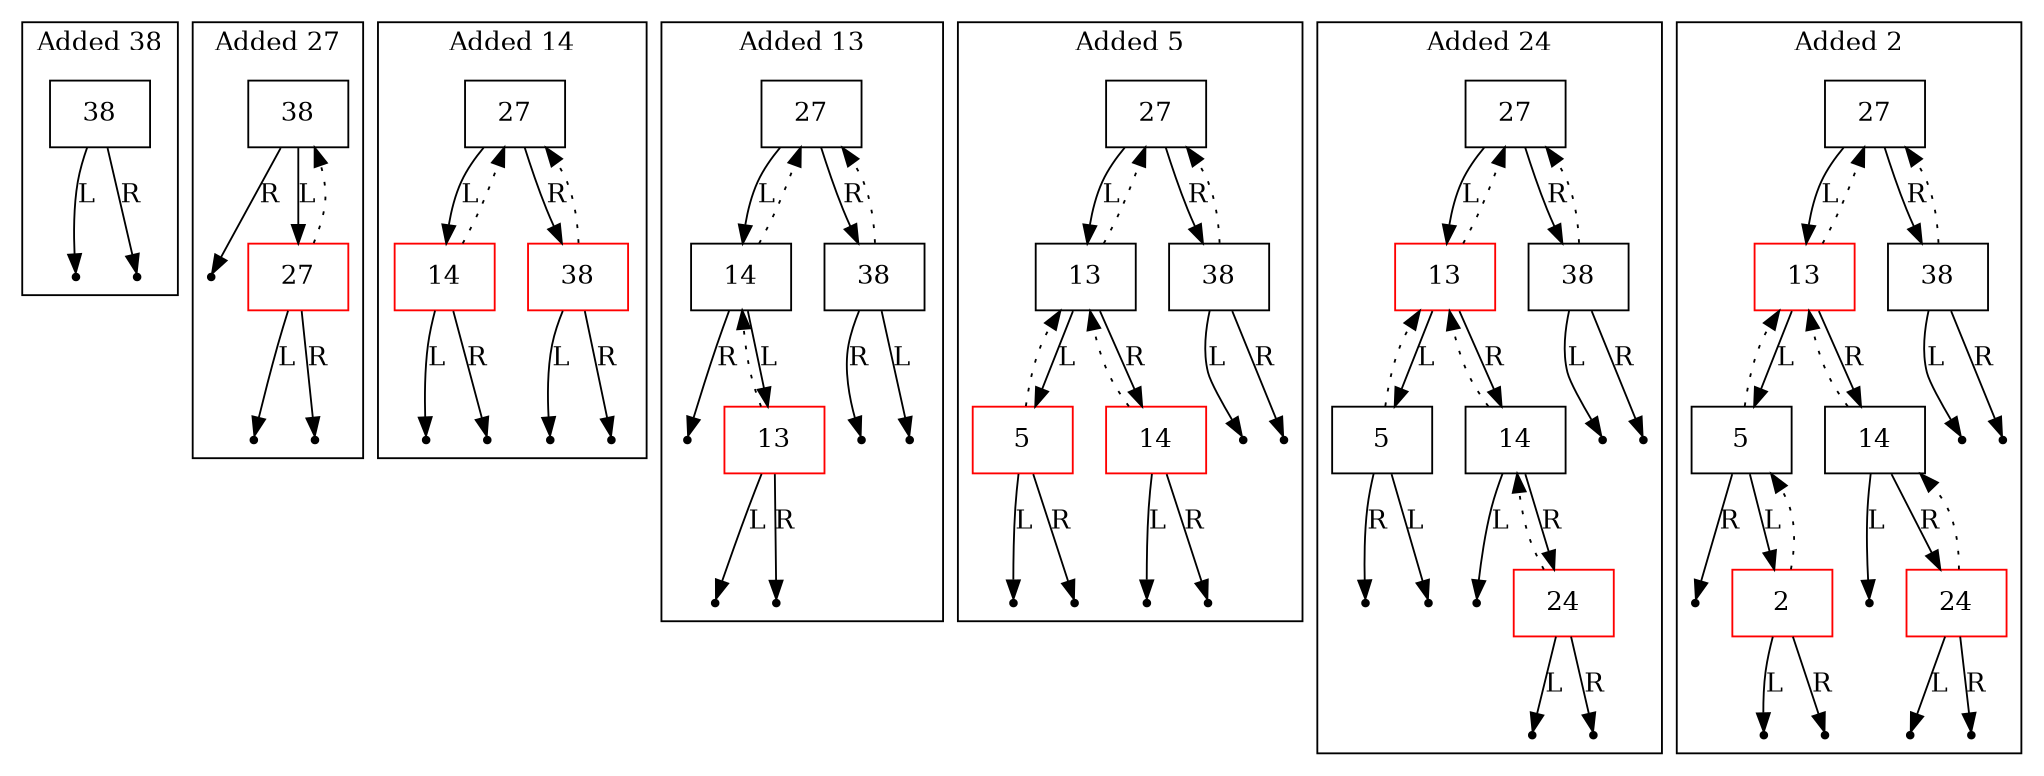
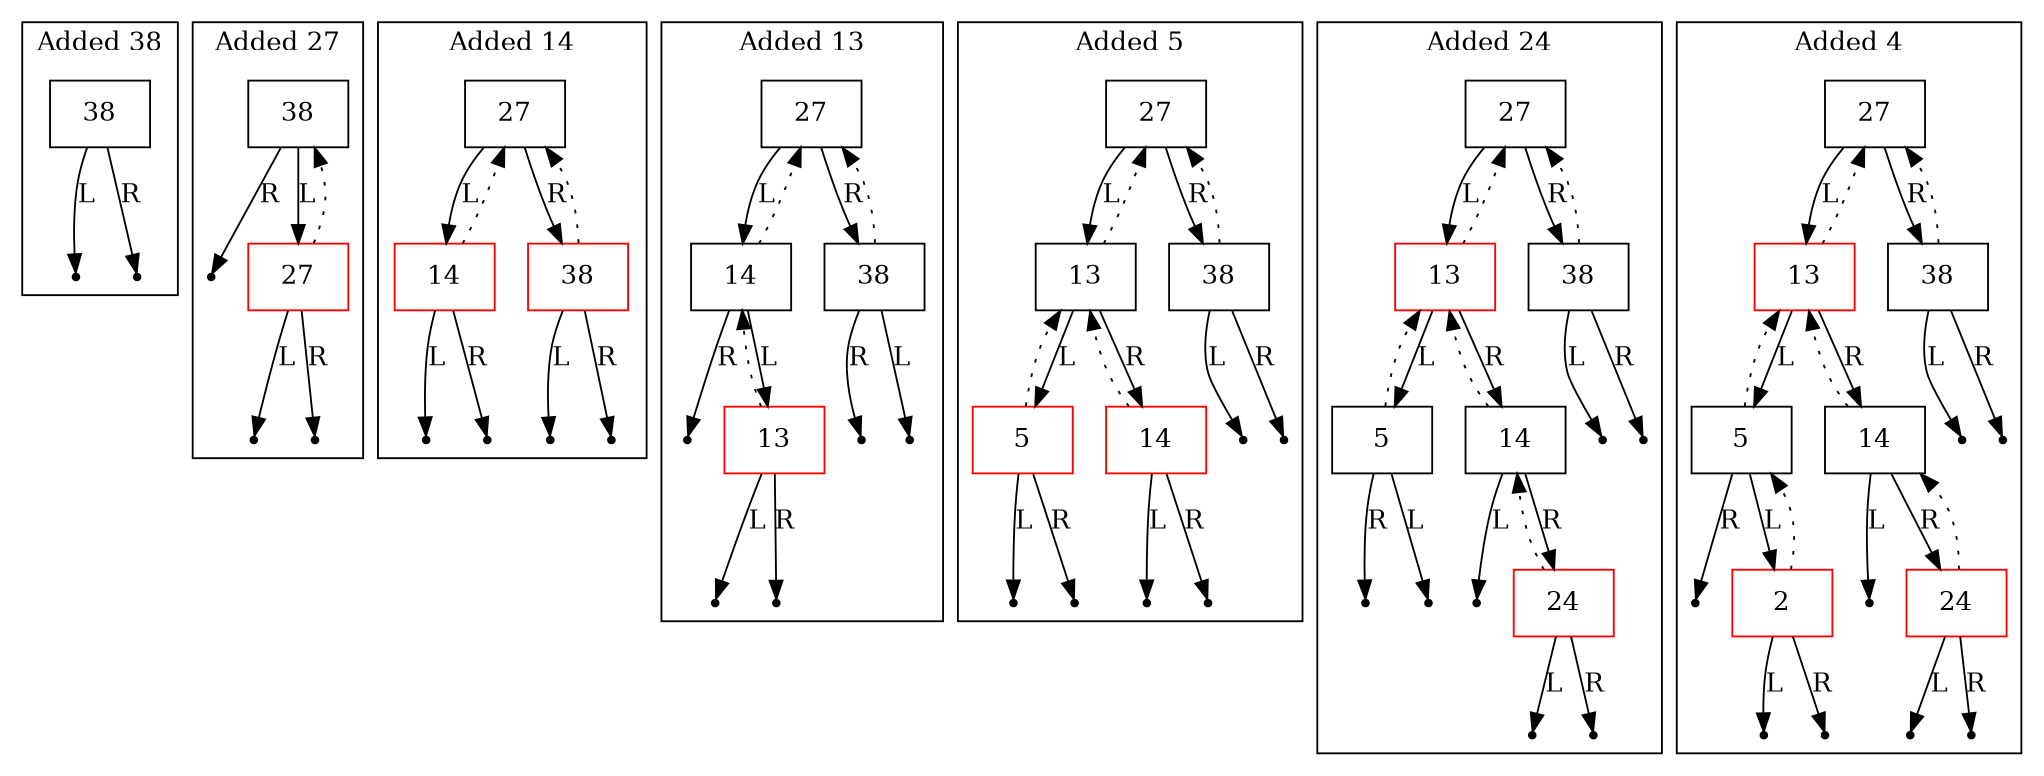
cluster "Added 2": label "Added 2" -> "Added 4"
